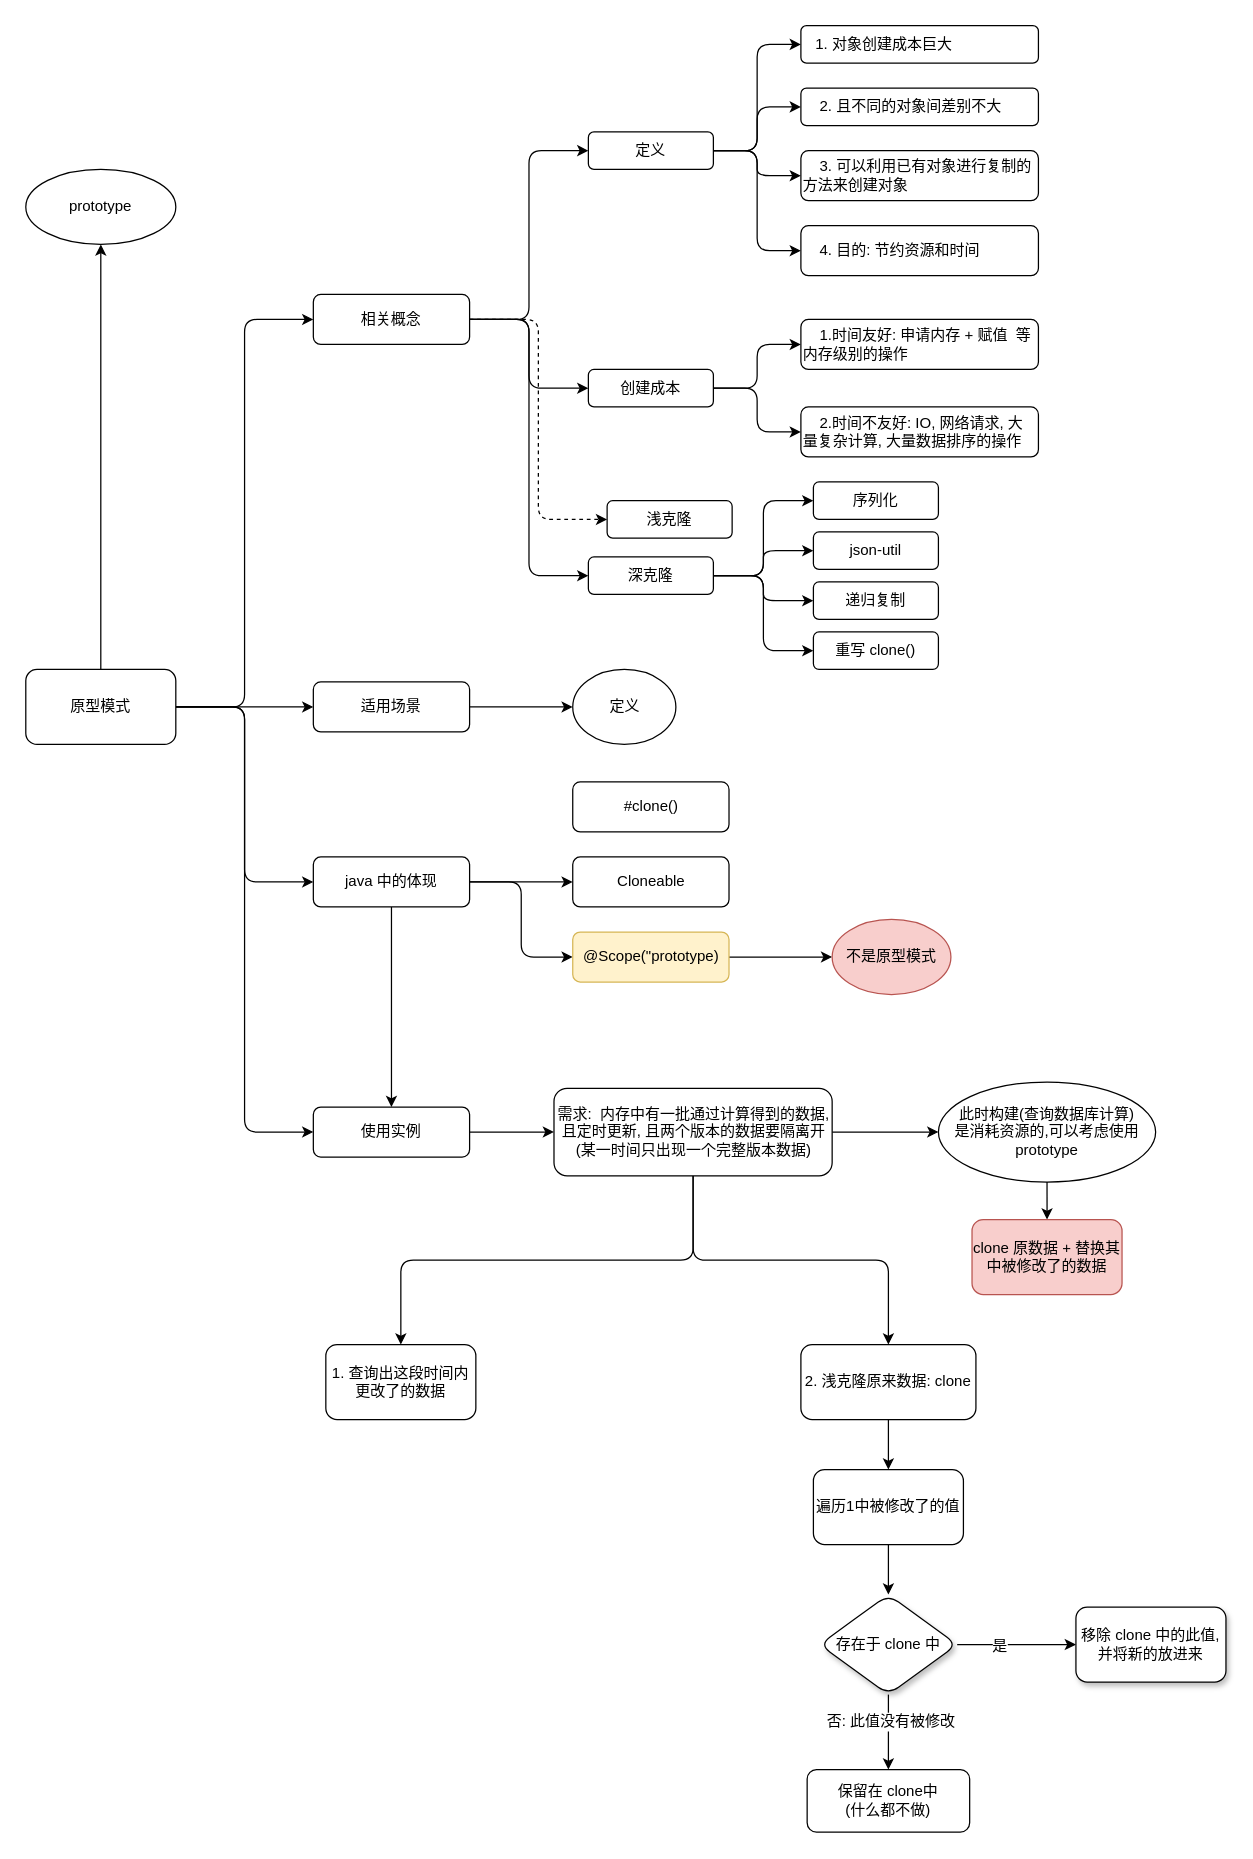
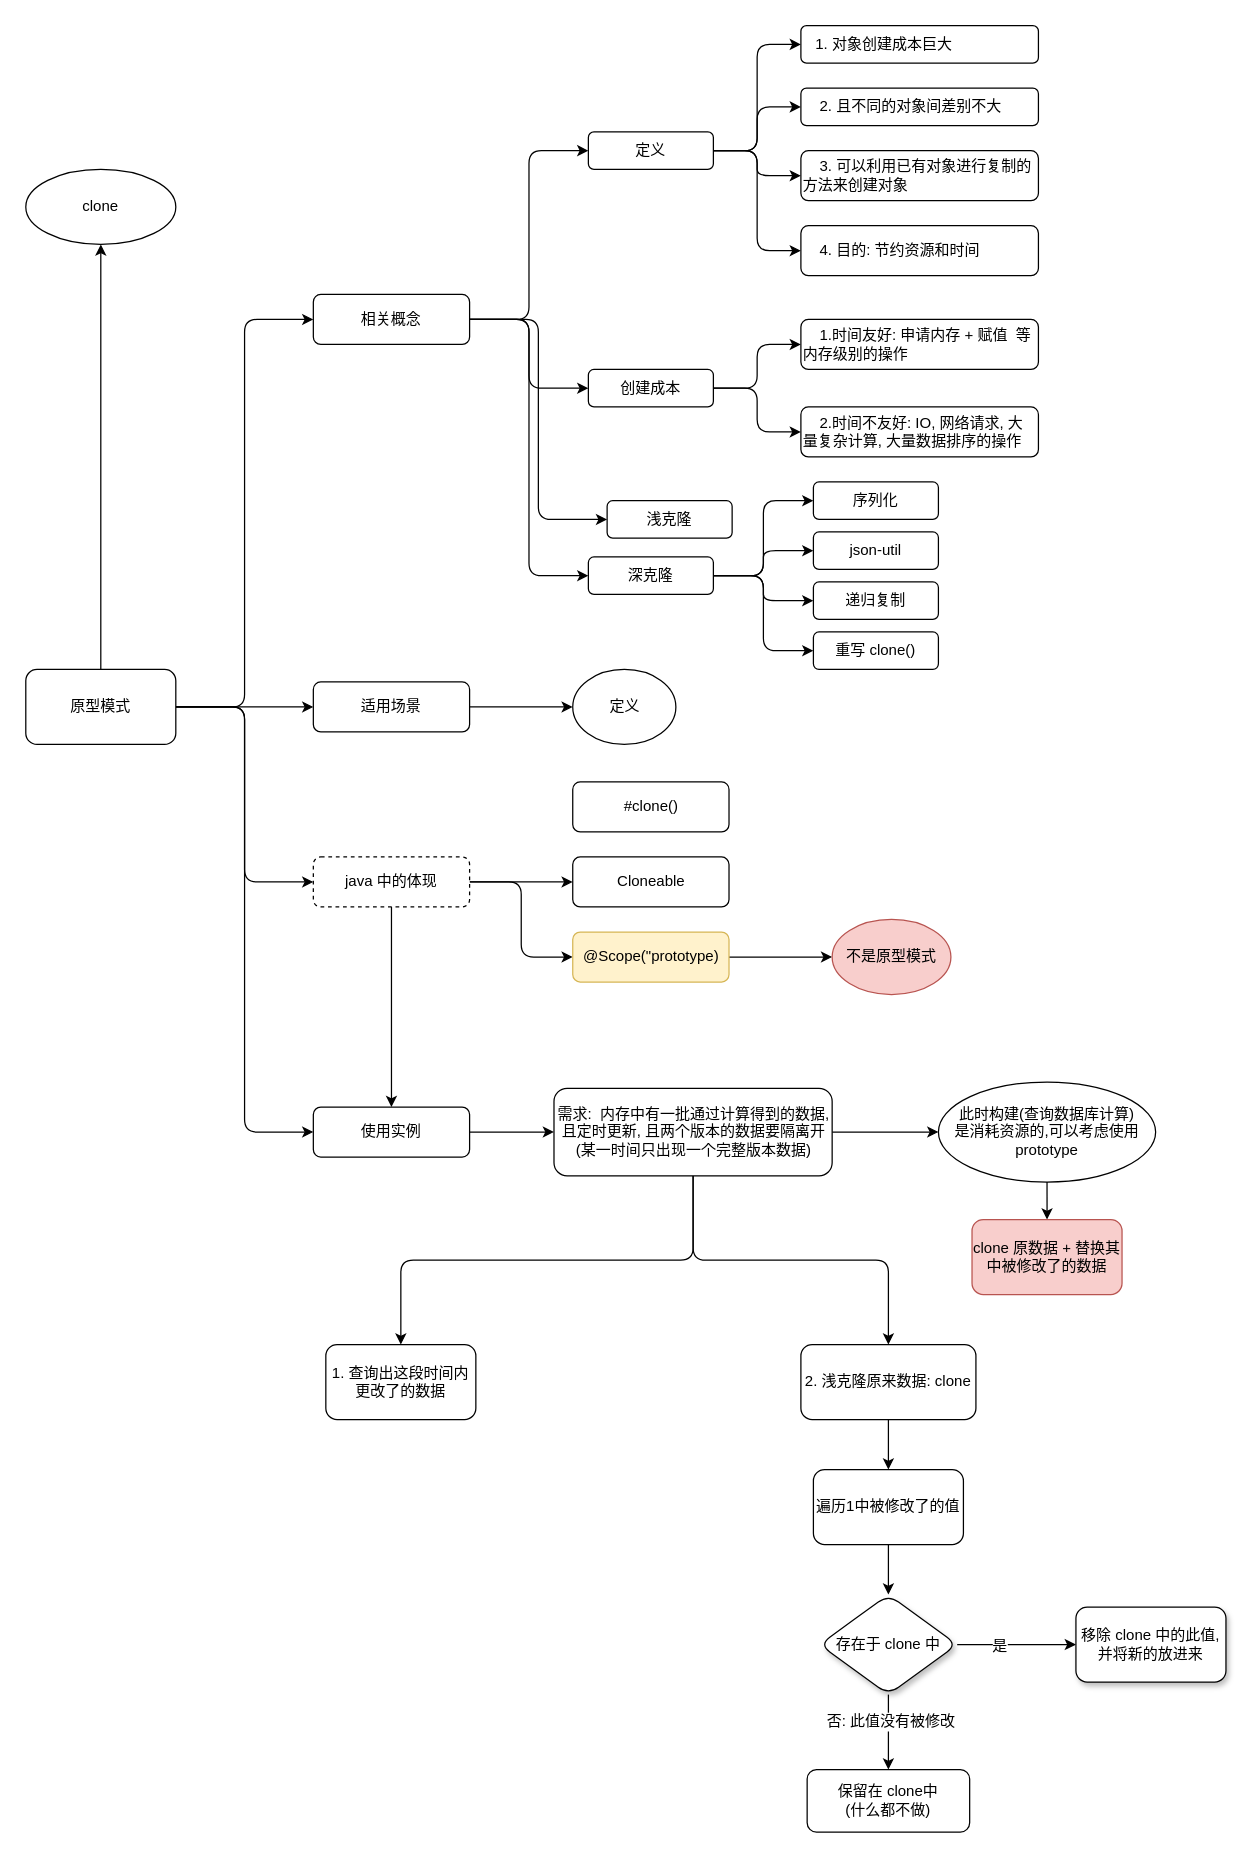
node "prototype": label "prototype" -> "clone"
edge "相关概念" -> "浅克隆": style dashed -> solid
node "java 中的体现": style solid -> dashed
